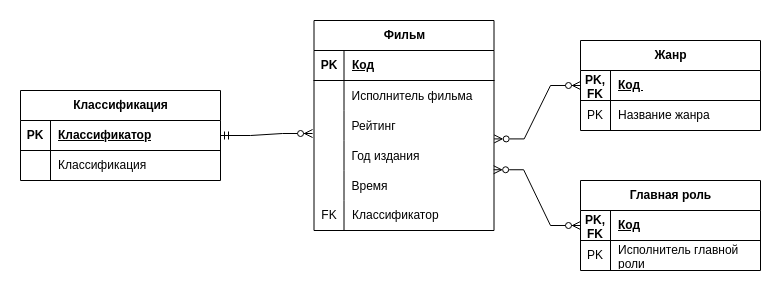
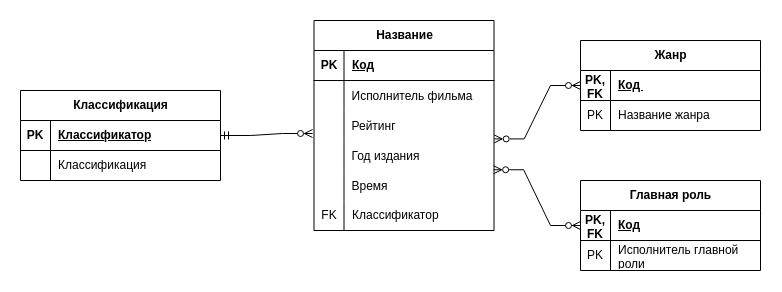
node "Фильм": label "Фильм" -> "Название"
